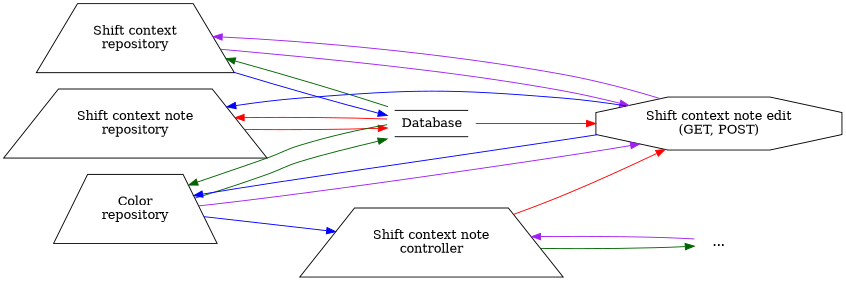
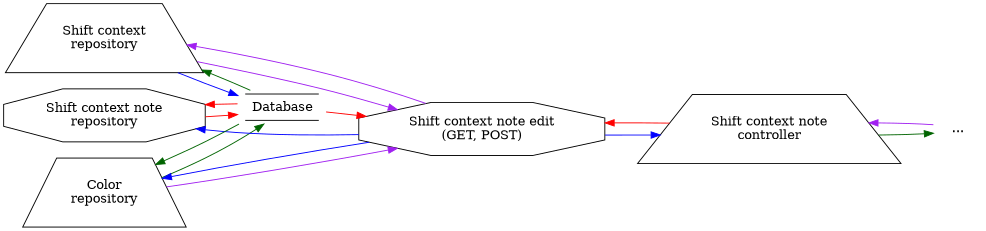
node "Shift context note repository": shape trapezium -> octagon
edge "Color repository" -> "Shift context note controller": now "Shift context note edit (GET, POST)" -> "Shift context note controller"
